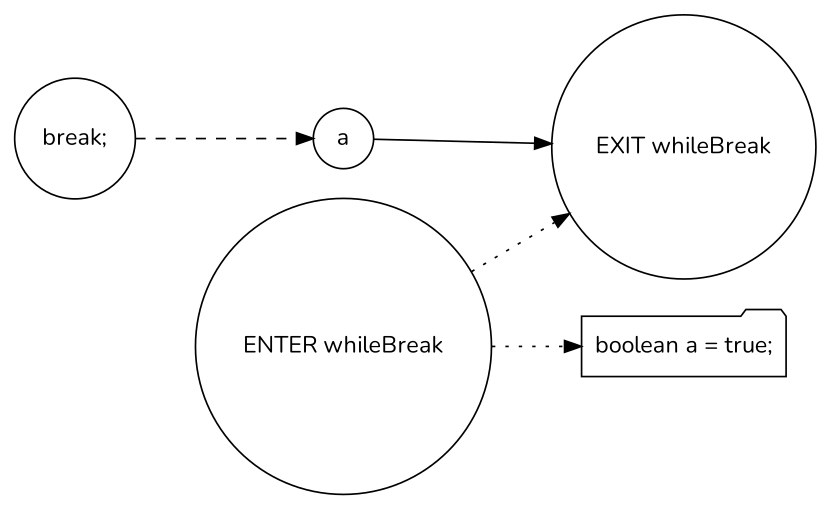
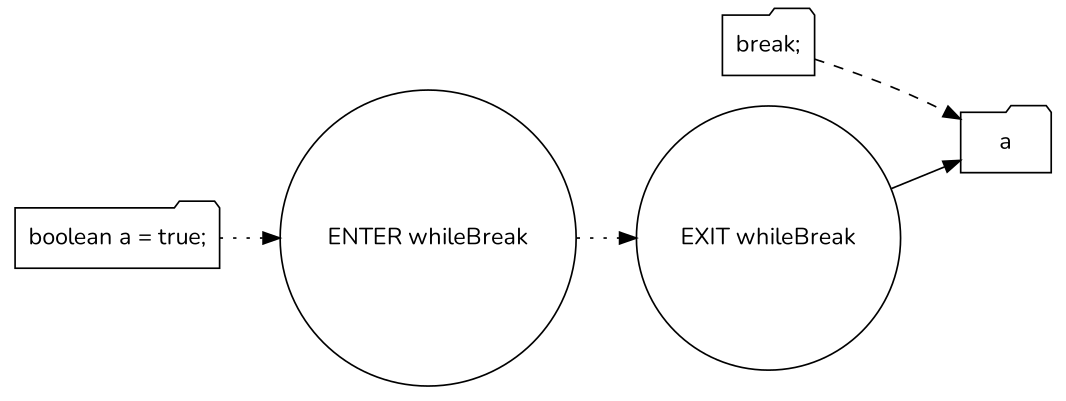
node "break;": shape circle -> folder
node "a": shape circle -> folder
edge "a" -> "EXIT whileBreak": reversed
edge "ENTER whileBreak" -> "boolean a = true;": reversed
